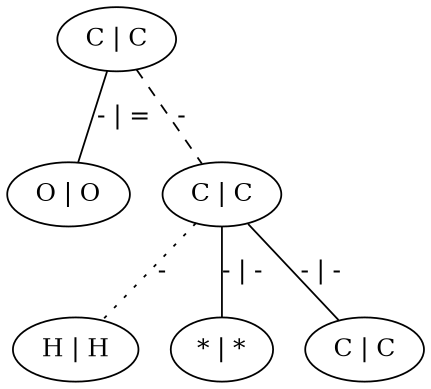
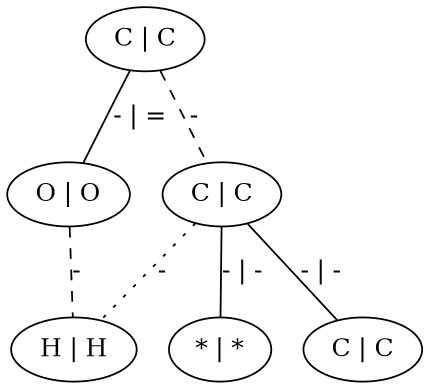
edge "O | O" -- "H | H": added, label "-"
